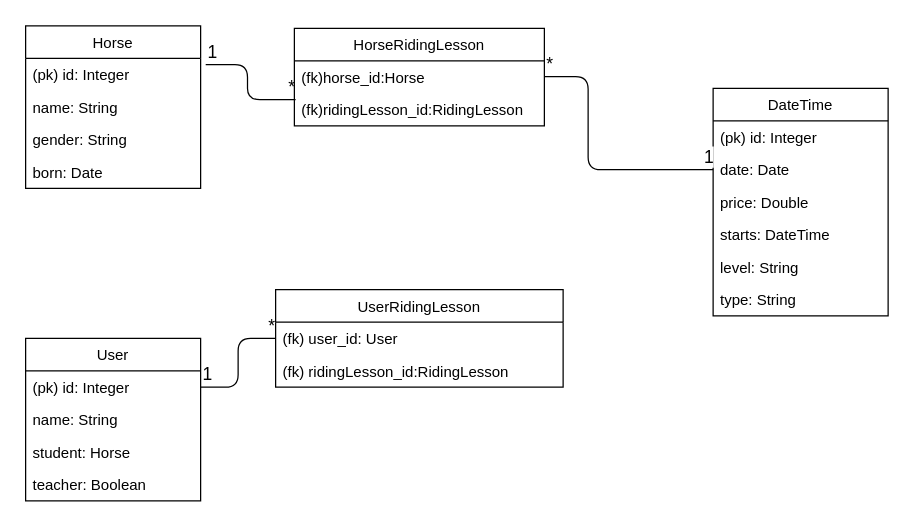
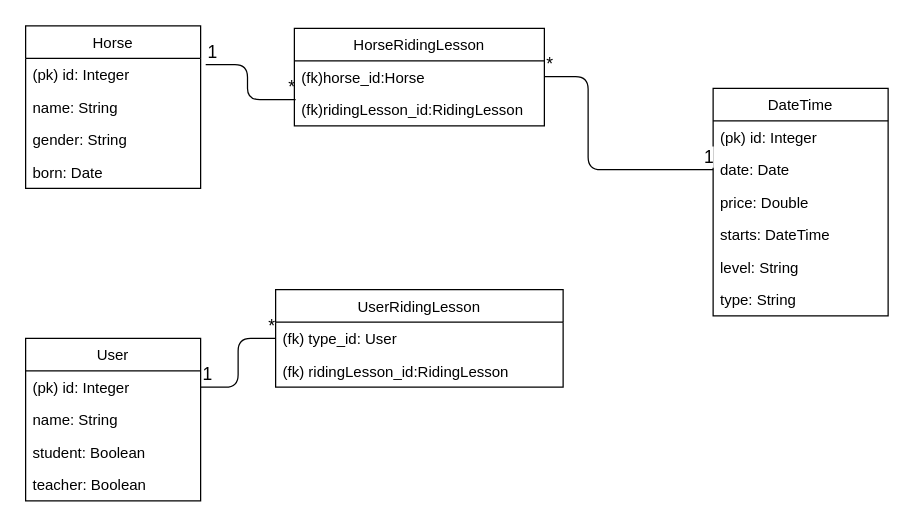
node "(fk) user_id: User": label "(fk) user_id: User" -> "(fk) type_id: User"
node "student: Horse": label "student: Horse" -> "student: Boolean"
